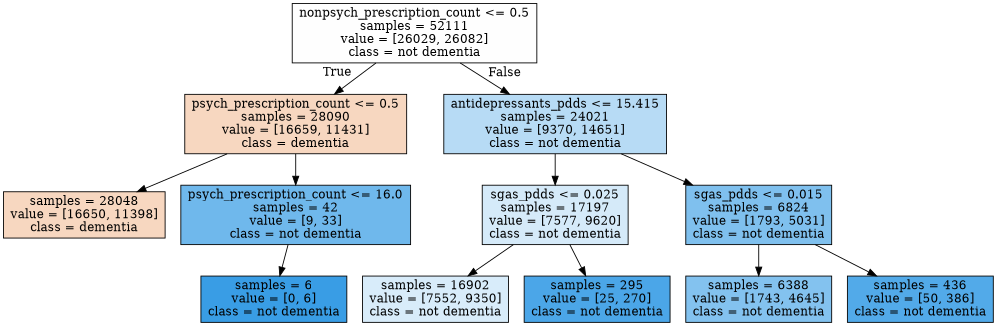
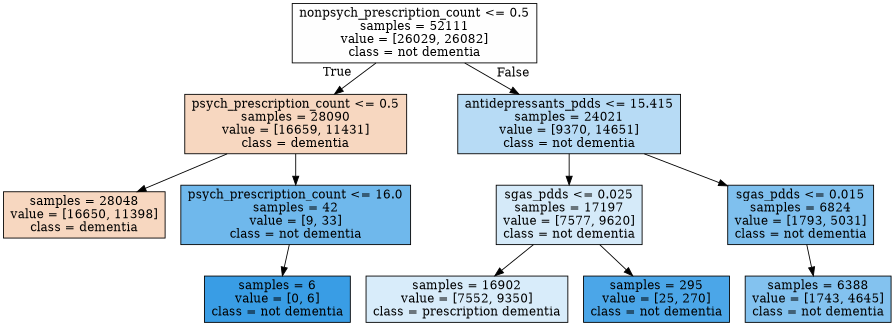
node "samples = 16902 value = [7552, 9350] class = not dementia": label "samples = 16902 value = [7552, 9350] class = not dementia" -> "samples = 16902 value = [7552, 9350] class = prescription dementia"
node "samples = 436 value = [50, 386] class = not dementia": removed
